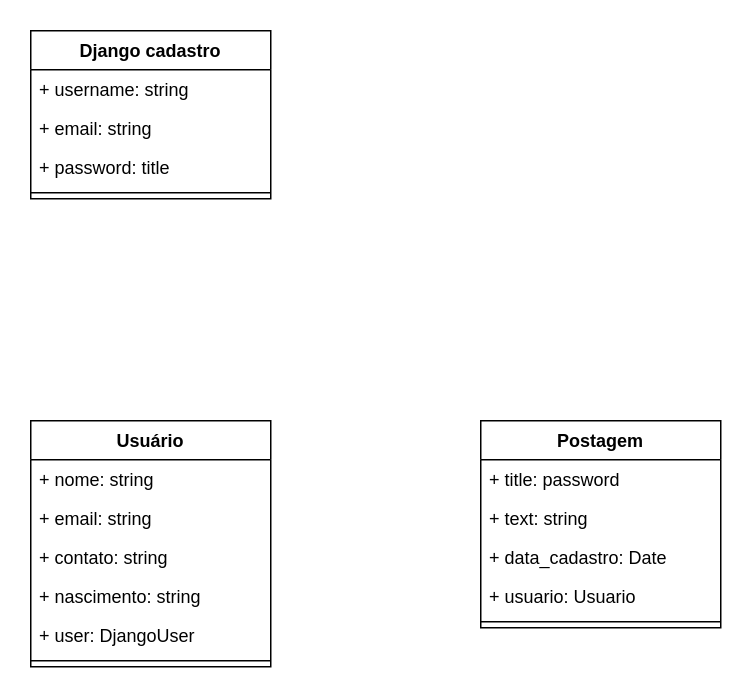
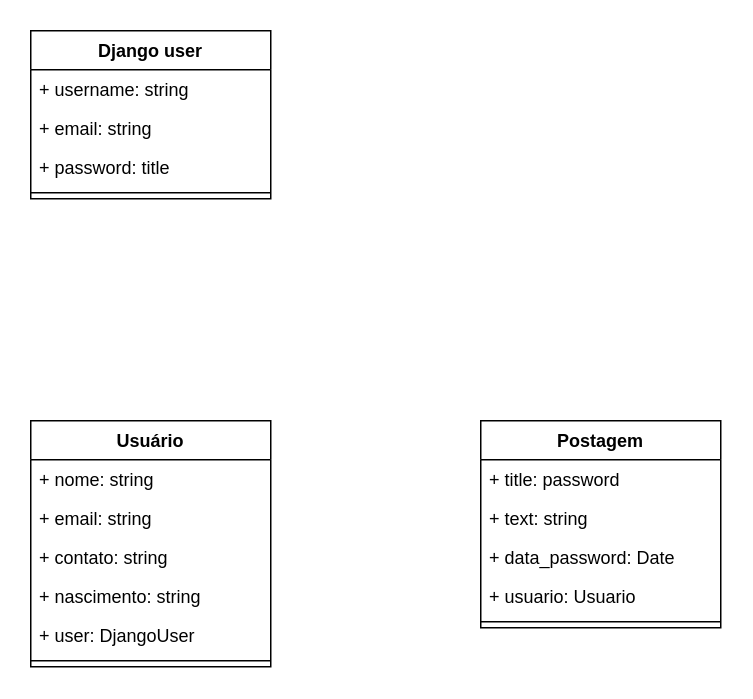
node "Django cadastro": label "Django cadastro" -> "Django user"
node "+ data_cadastro: Date": label "+ data_cadastro: Date" -> "+ data_password: Date"
